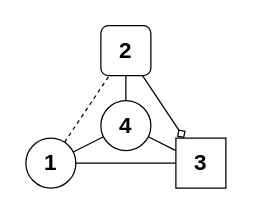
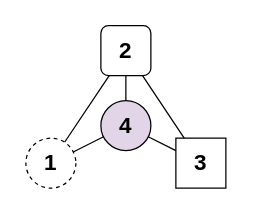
edge "2" -- "1": style dashed -> solid
node "4": fillcolor #ffffff -> #e1d5e7
edge "2" -> "3": arrowhead diamond -> none
node "1": style solid -> dashed
edge "1" -- "3": removed
